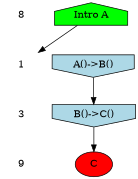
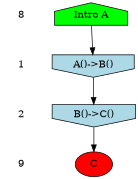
edge "Intro A" -> "1": now "Intro A" -> "A()->B()"
node "3": label "3" -> "2"
